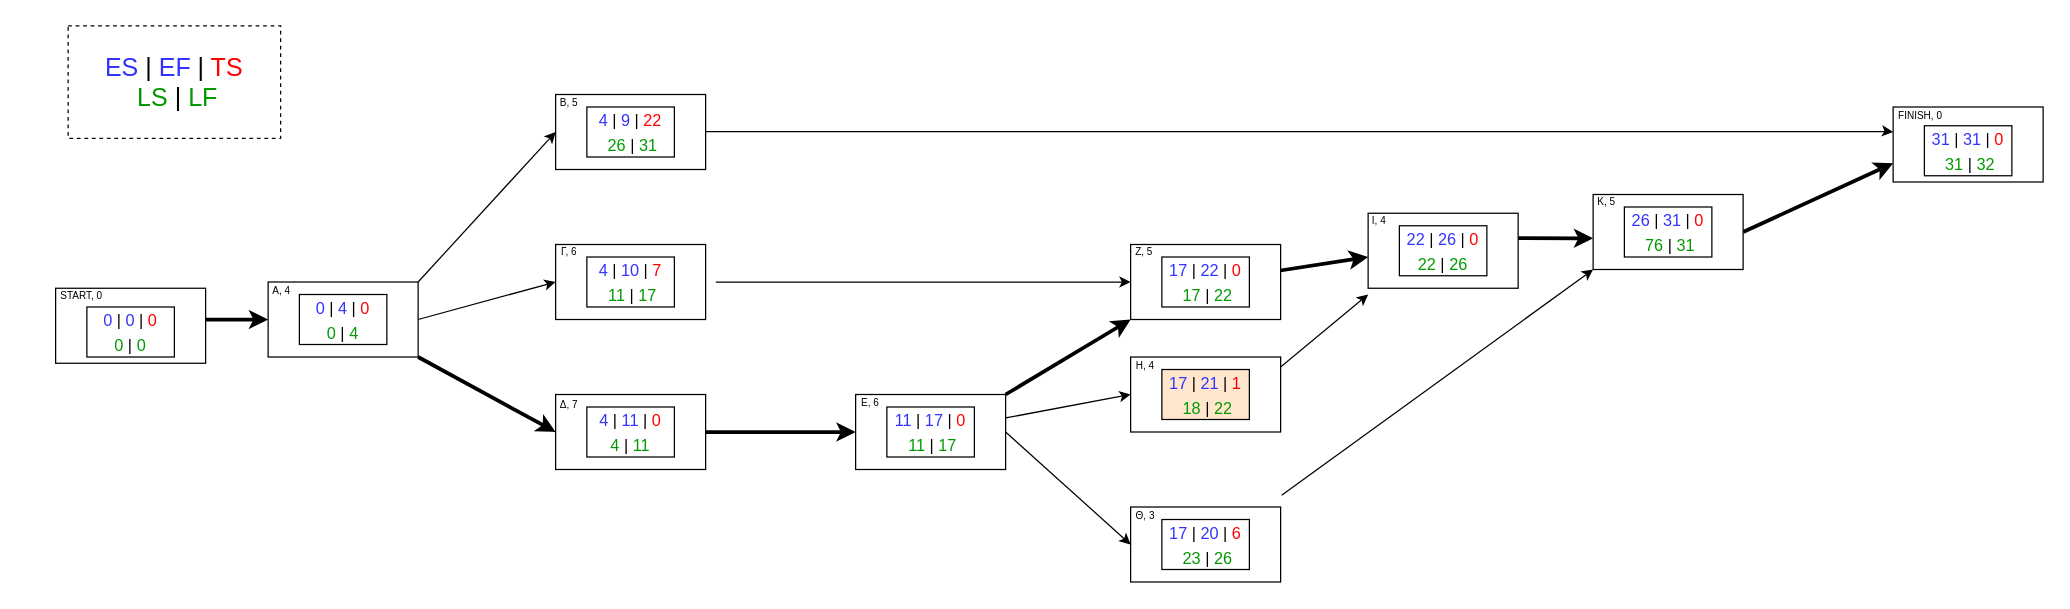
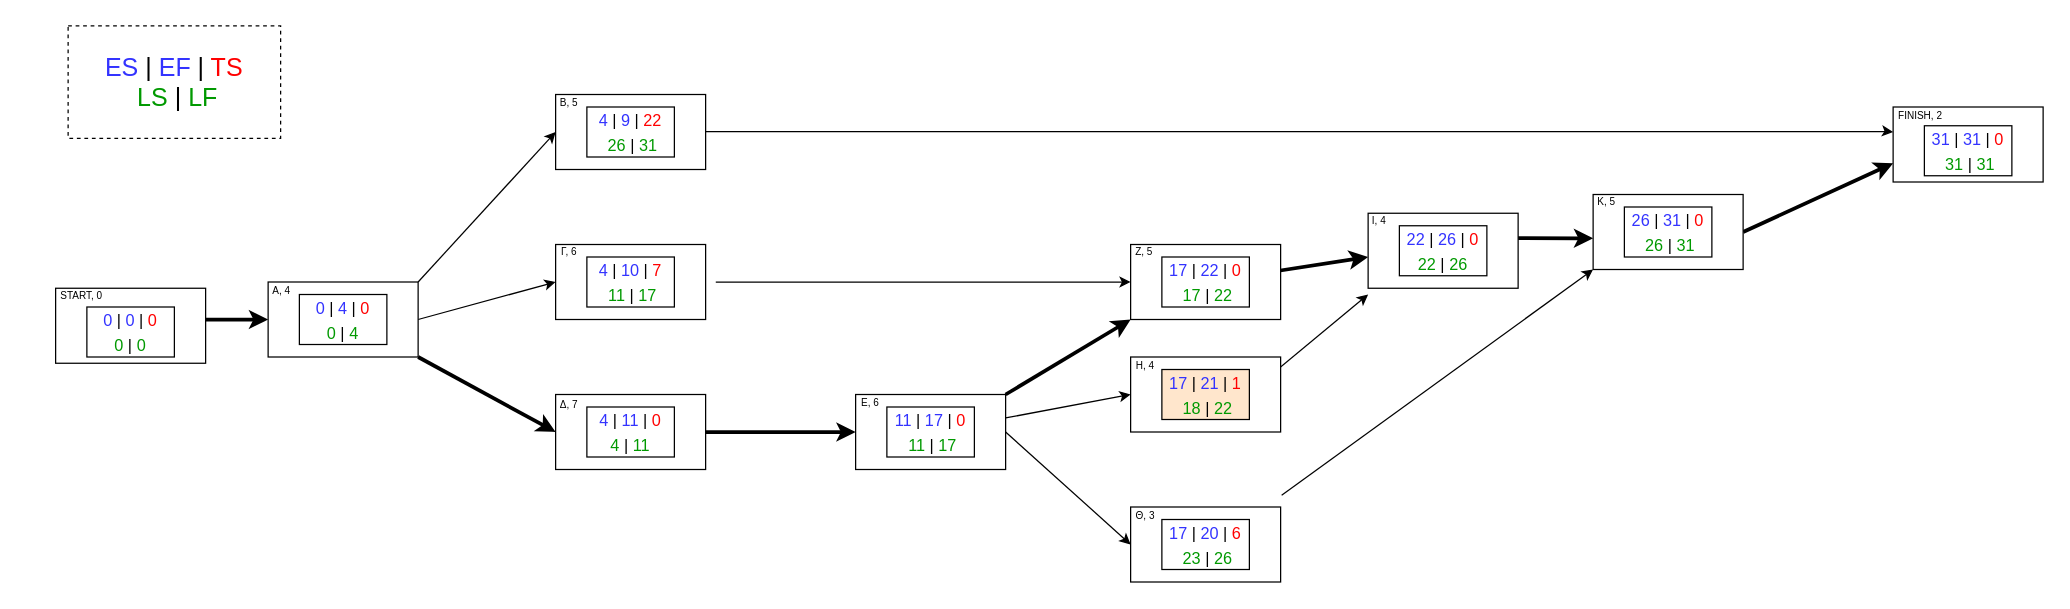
node "FINISH, 0": label "FINISH, 0" -> "FINISH, 2"
node "31 | 31 | 0 31 | 32": label "31 | 31 | 0 31 | 32" -> "31 | 31 | 0 31 | 31"
node "26 | 31 | 0 76 | 31": label "26 | 31 | 0 76 | 31" -> "26 | 31 | 0 26 | 31"
